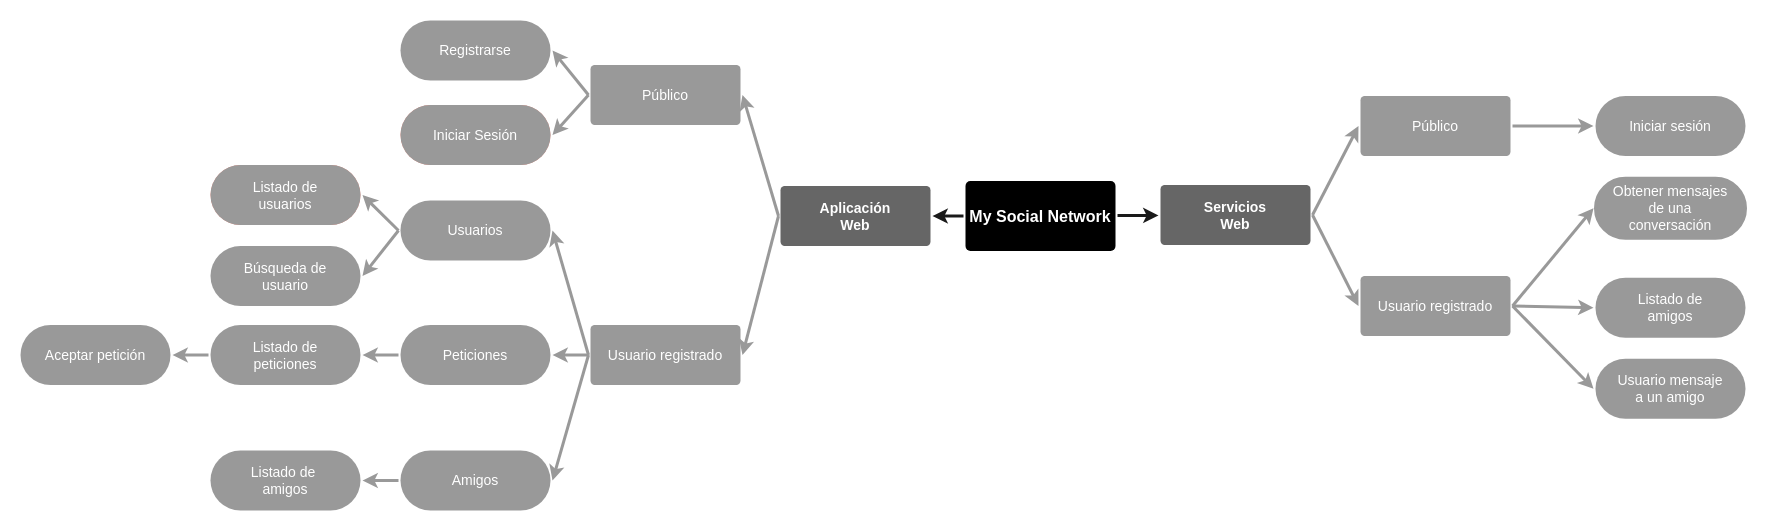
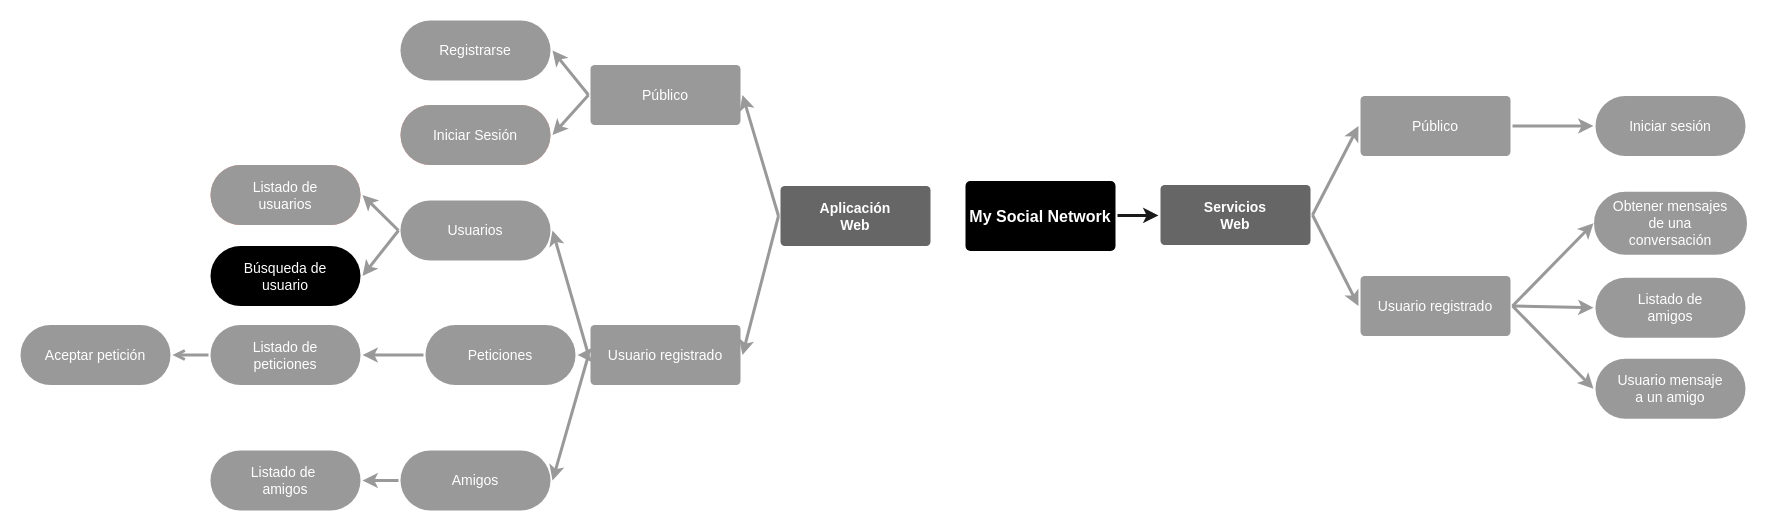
node "Obtener mensajes de una conversación": moved (1671, 208) -> (1671, 223)
edge "My Social Network" -> "Aplicación Web": removed
node "Búsqueda de usuario": fillcolor #999999 -> #000000
edge "Listado de peticiones" -> "Aceptar petición": arrowhead classic -> open
node "Peticiones": moved (476, 355) -> (501, 355)
